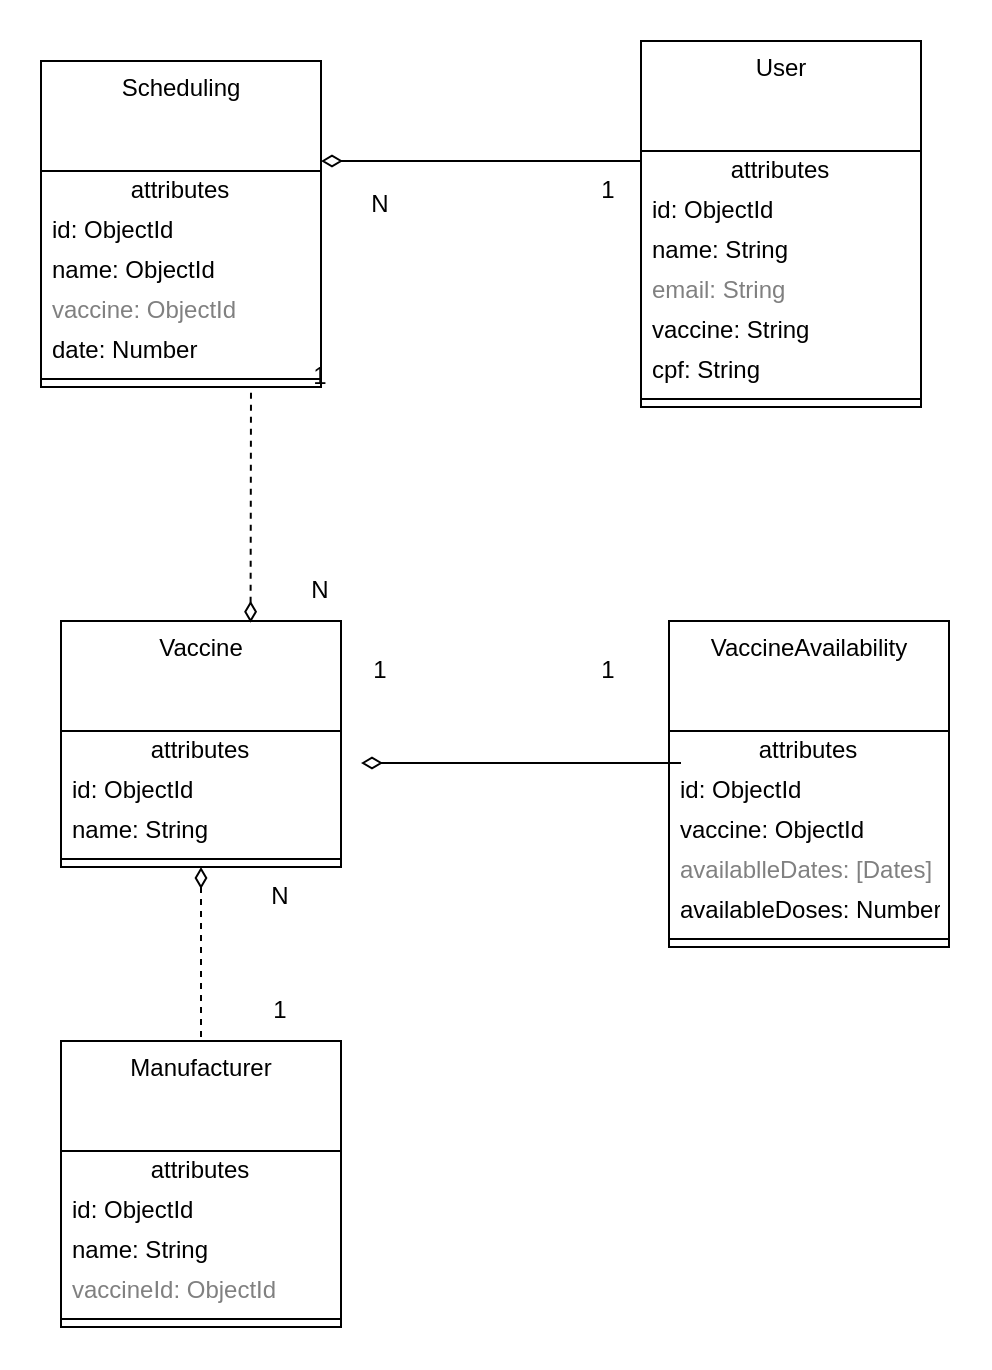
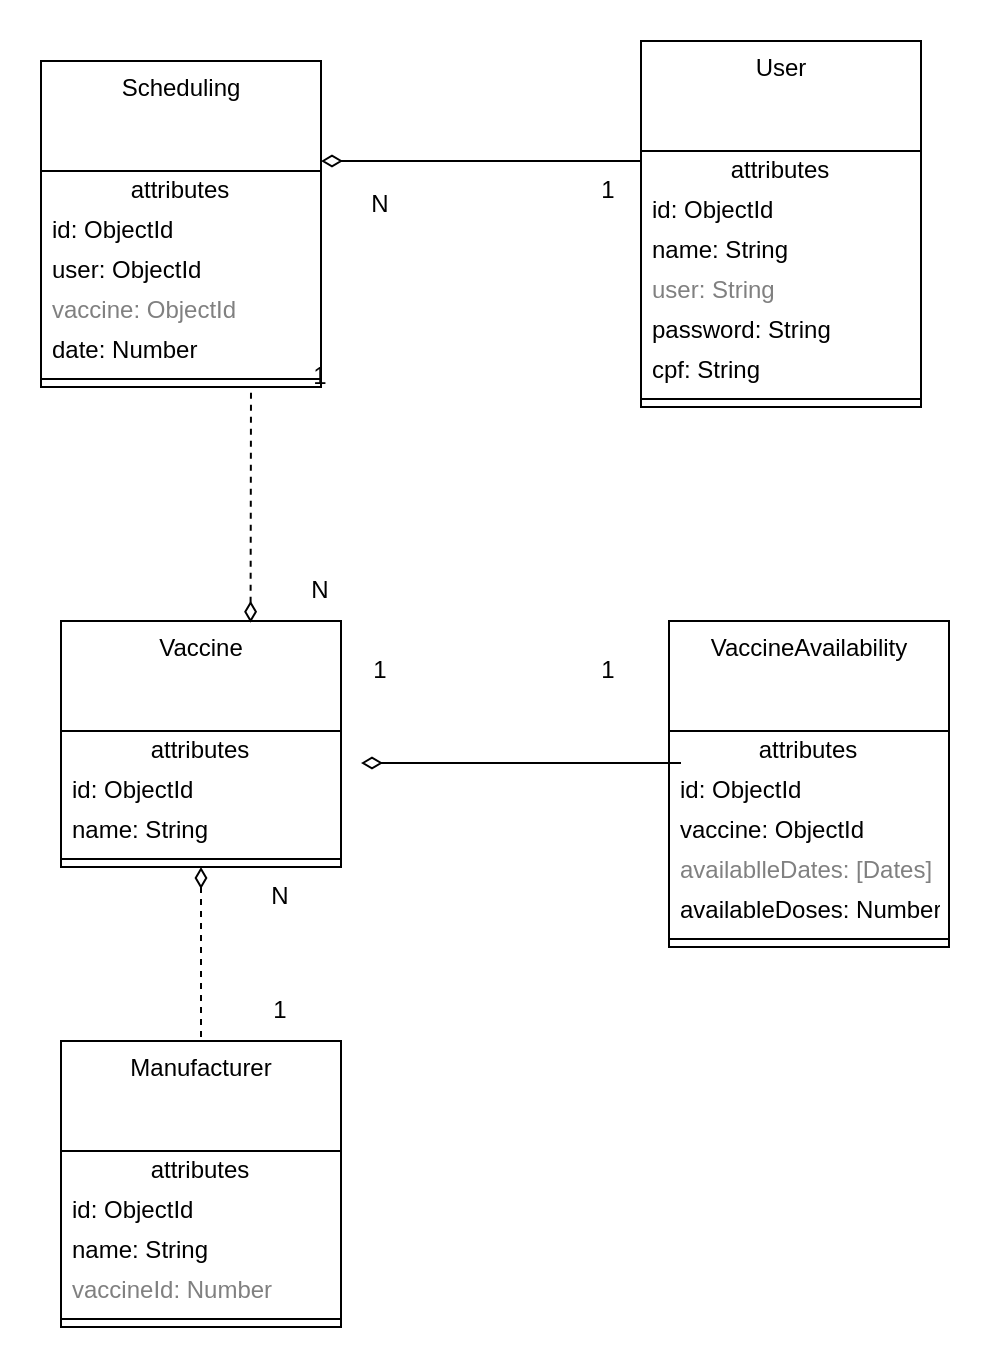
node "name: ObjectId": label "name: ObjectId" -> "user: ObjectId"
node "email: String": label "email: String" -> "user: String"
node "vaccine: String": label "vaccine: String" -> "password: String"
node "vaccineId: ObjectId": label "vaccineId: ObjectId" -> "vaccineId: Number"
